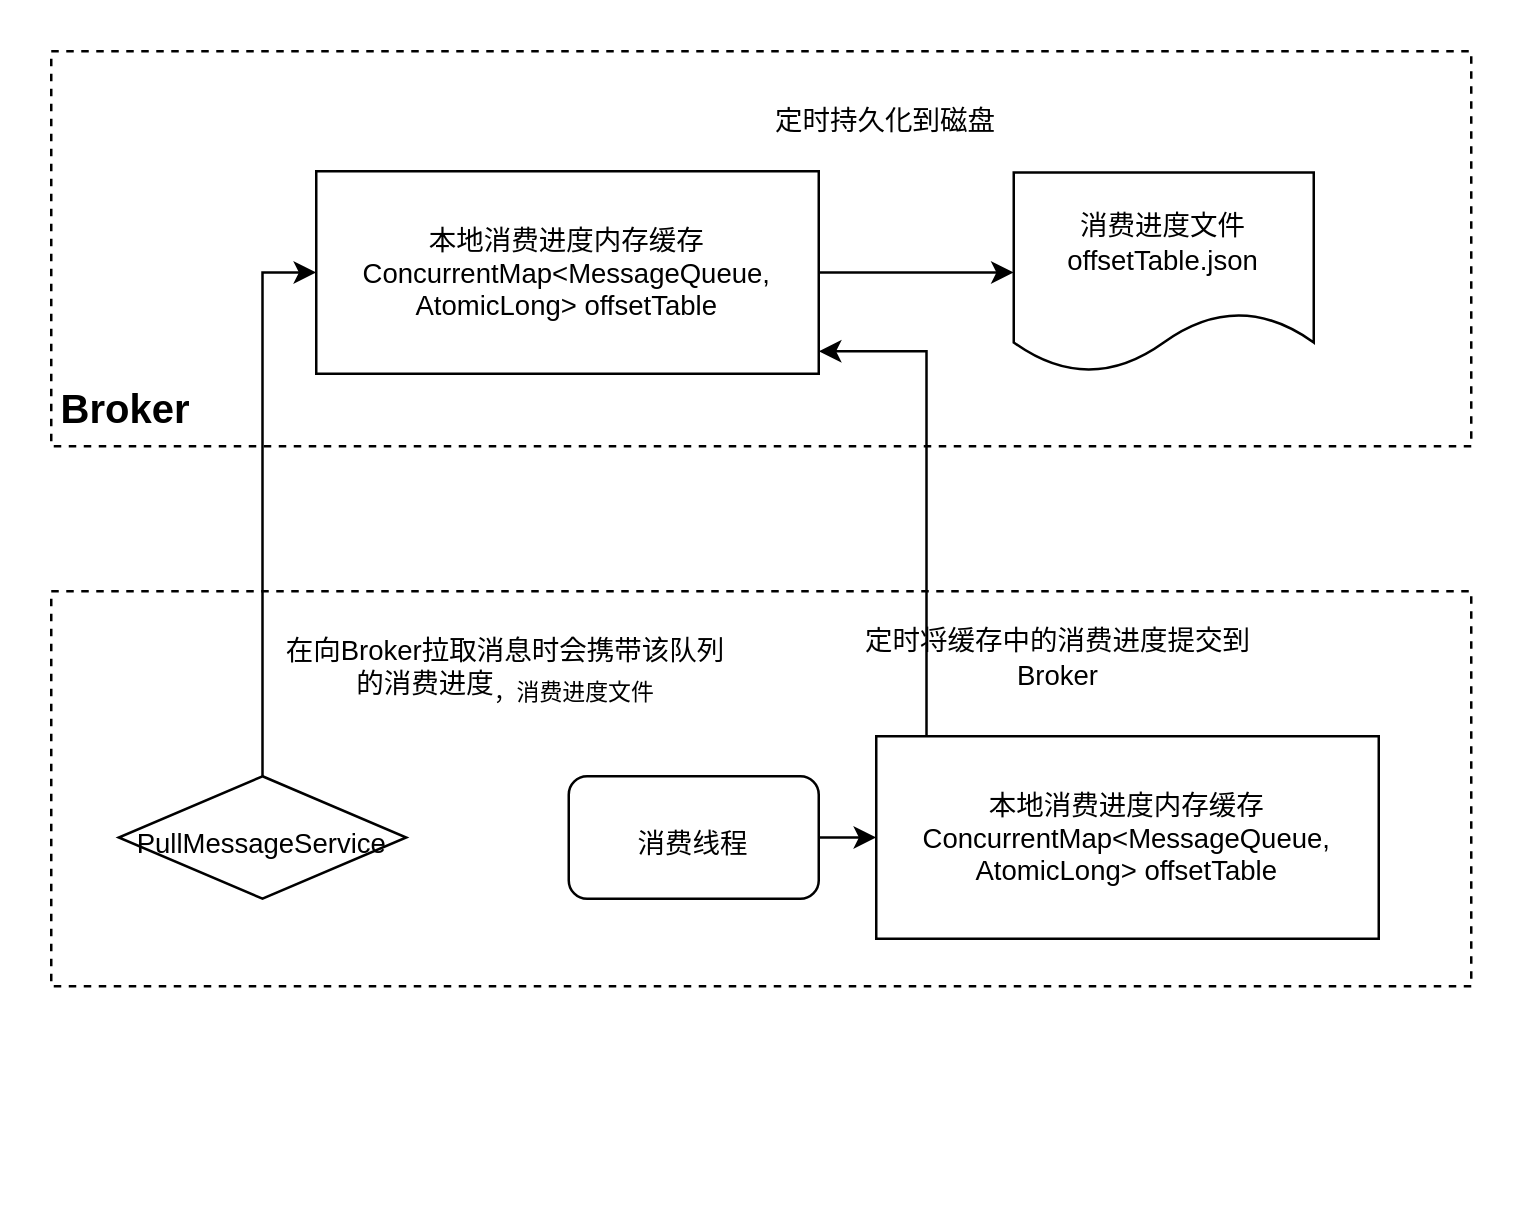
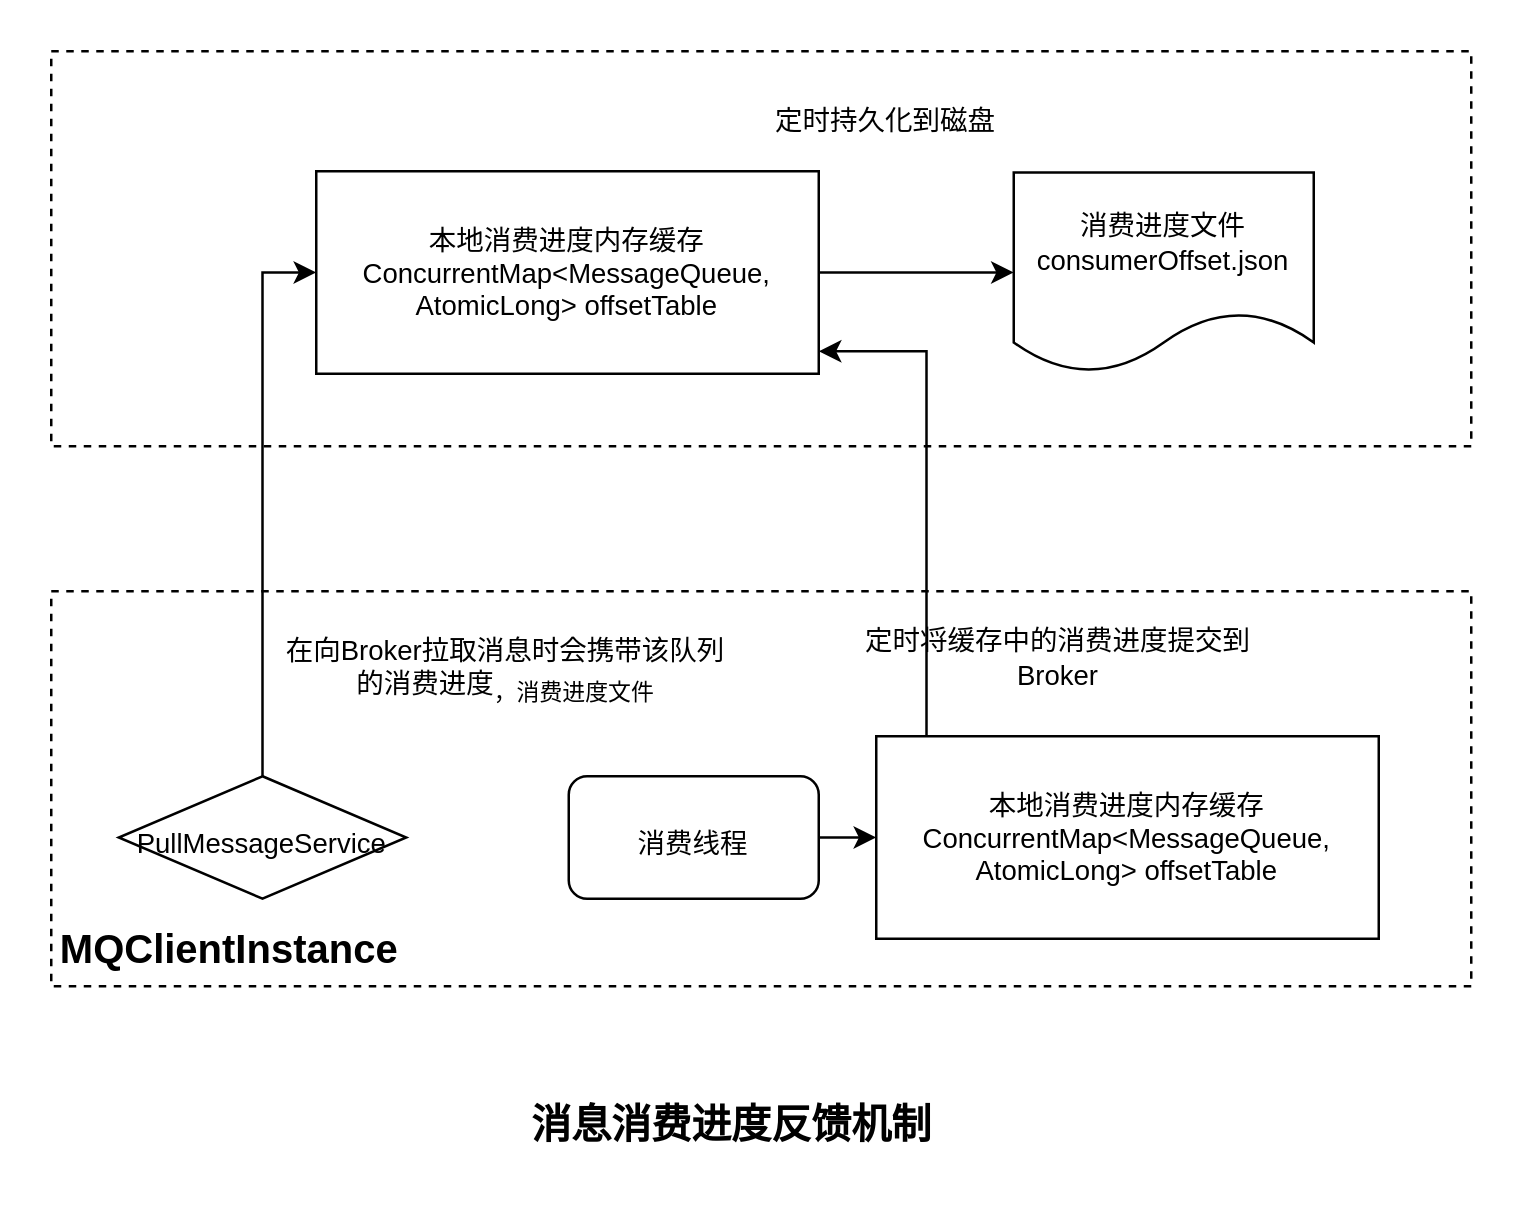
node "消费进度文件 offsetTable.json": label "消费进度文件 offsetTable.json" -> "消费进度文件 consumerOffset.json"
node "Broker": removed
node "MQClientInstance": added
node "消息消费进度反馈机制": added
